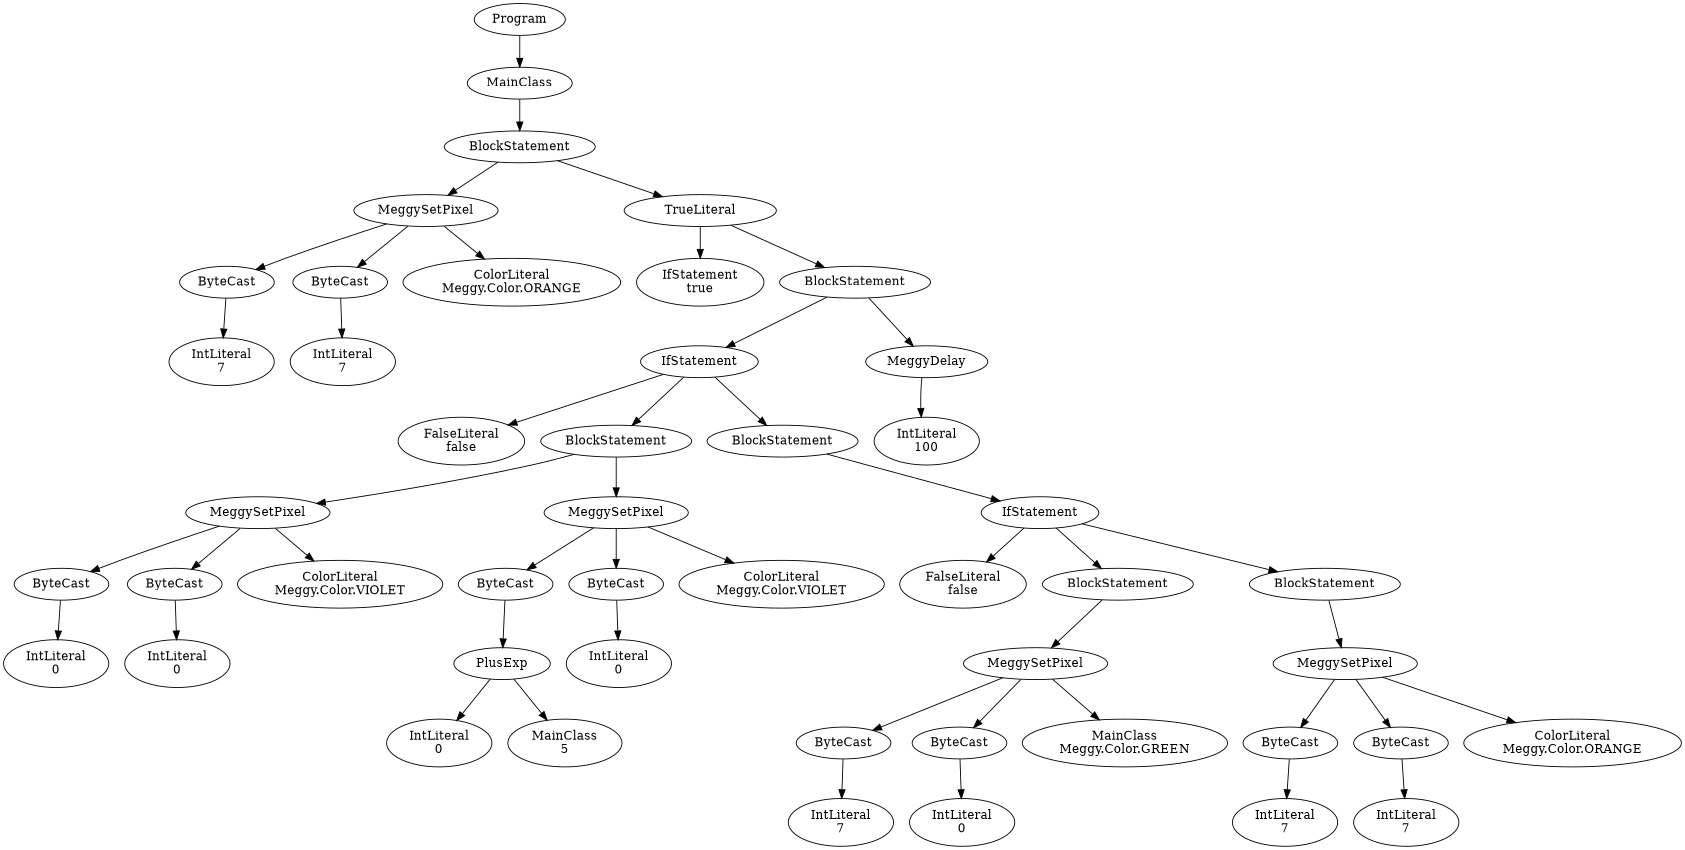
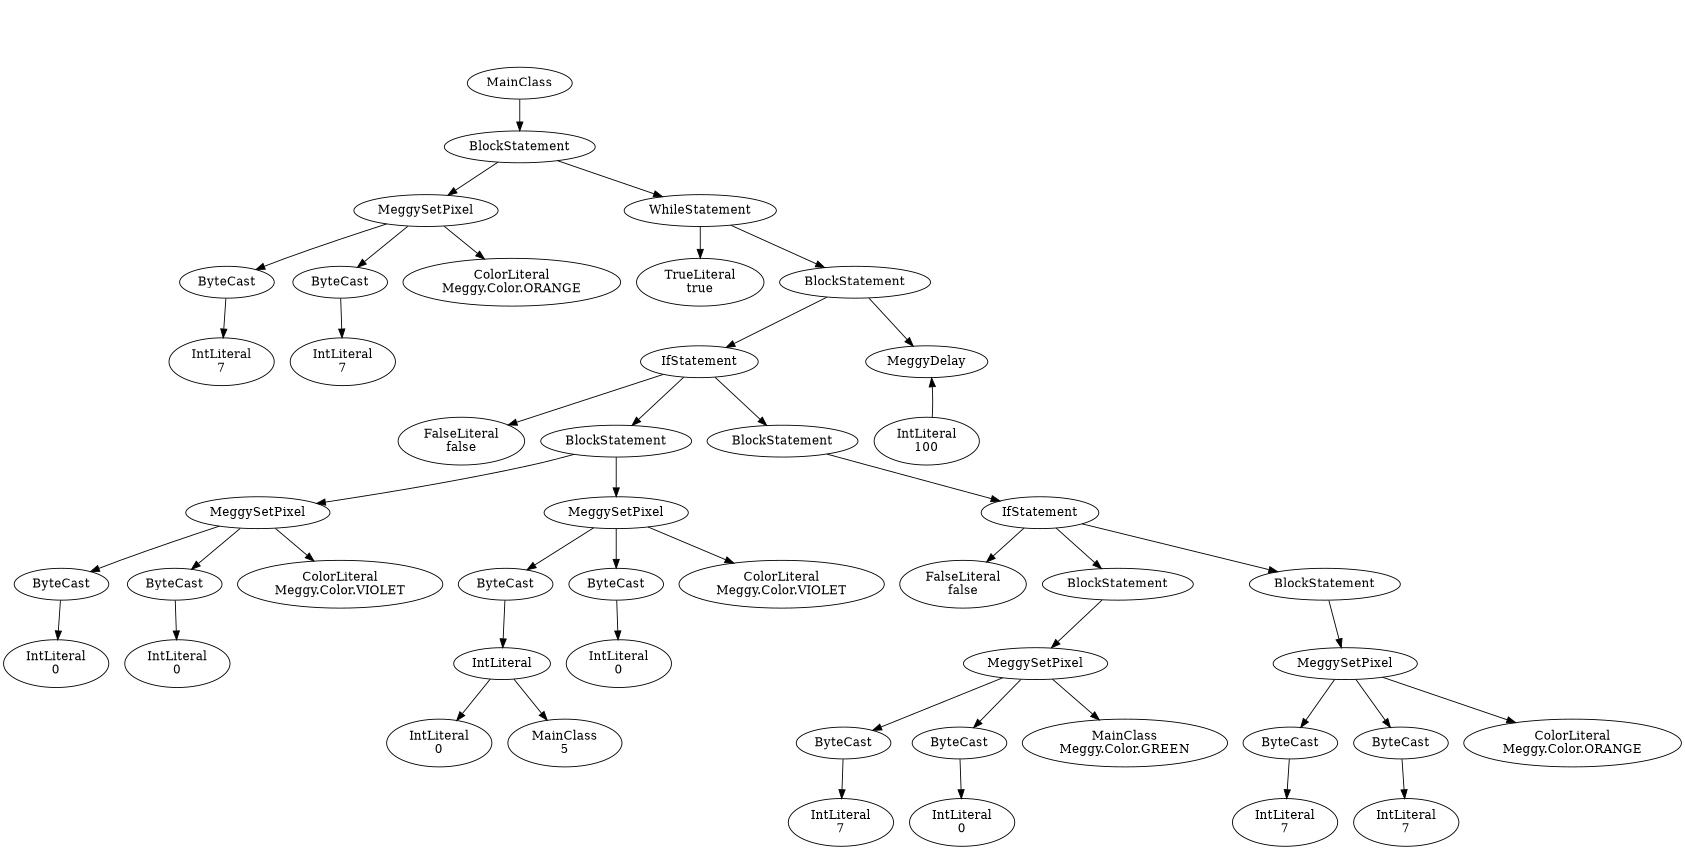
node "Program": removed
node "TrueLiteral": label "TrueLiteral" -> "WhileStatement"
node "IfStatement true": label "IfStatement true" -> "TrueLiteral true"
edge "MeggyDelay" -> "IntLiteral 100": reversed
node "PlusExp": label "PlusExp" -> "IntLiteral"
